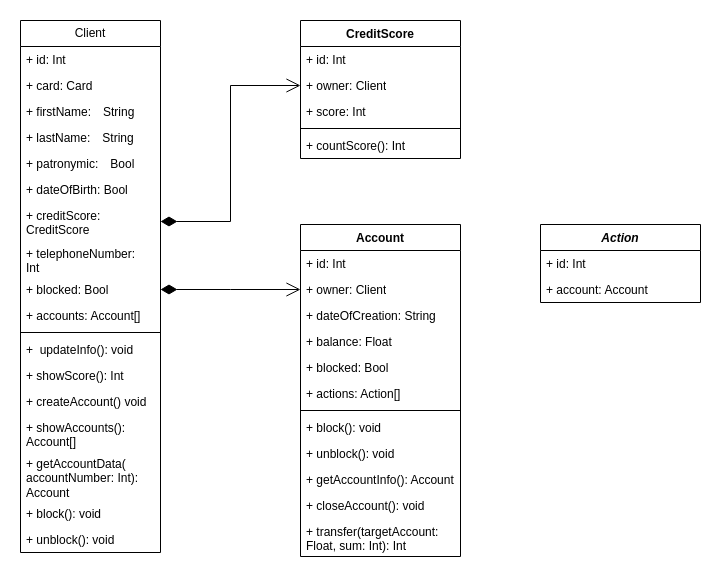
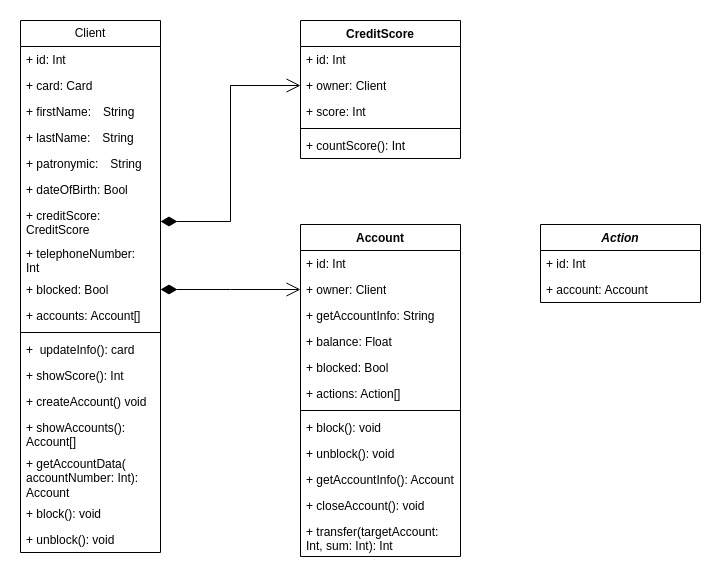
node "+ patronymic: Bool": label "+ patronymic: Bool" -> "+ patronymic: String"
node "+ dateOfCreation: String": label "+ dateOfCreation: String" -> "+ getAccountInfo: String"
node "+ updateInfo(): void": label "+ updateInfo(): void" -> "+ updateInfo(): card"
node "+ transfer(targetAccount: Float, sum: Int): Int": label "+ transfer(targetAccount: Float, sum: Int): Int" -> "+ transfer(targetAccount: Int, sum: Int): Int"
